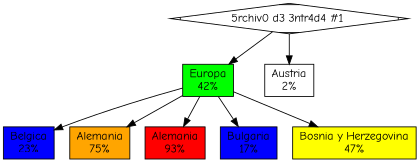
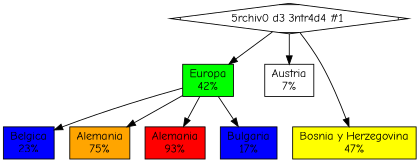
node "Austria 2%": label "Austria 2%" -> "Austria 7%"
edge "Europa 42%" -> "Bosnia y Herzegovina 47%": now "5rchiv0 d3 3ntr4d4 #1" -> "Bosnia y Herzegovina 47%"
